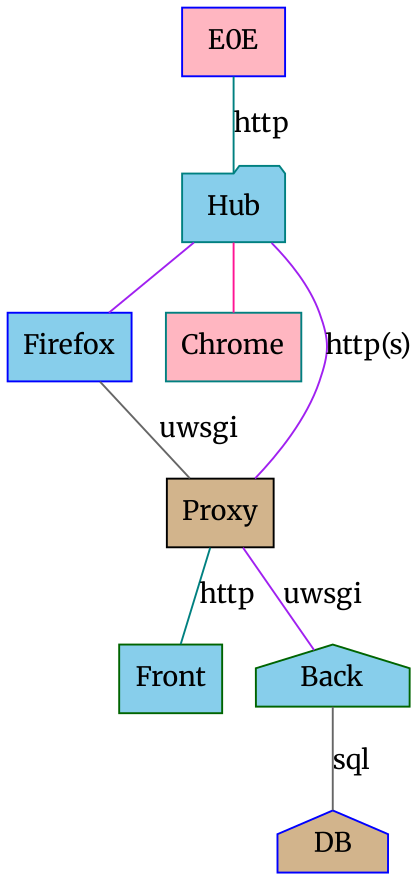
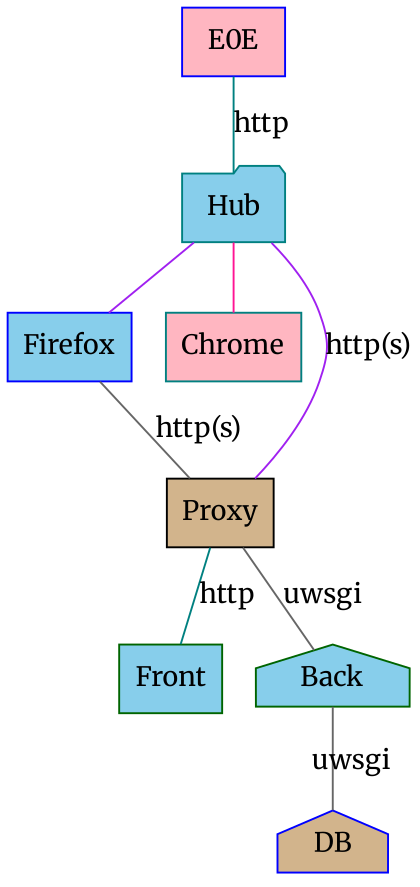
edge "Firefox" -- "Proxy": label "uwsgi" -> "http(s)"
edge "Proxy" -- "Back": color purple -> gray40
edge "Back" -- "DB": label "sql" -> "uwsgi"
